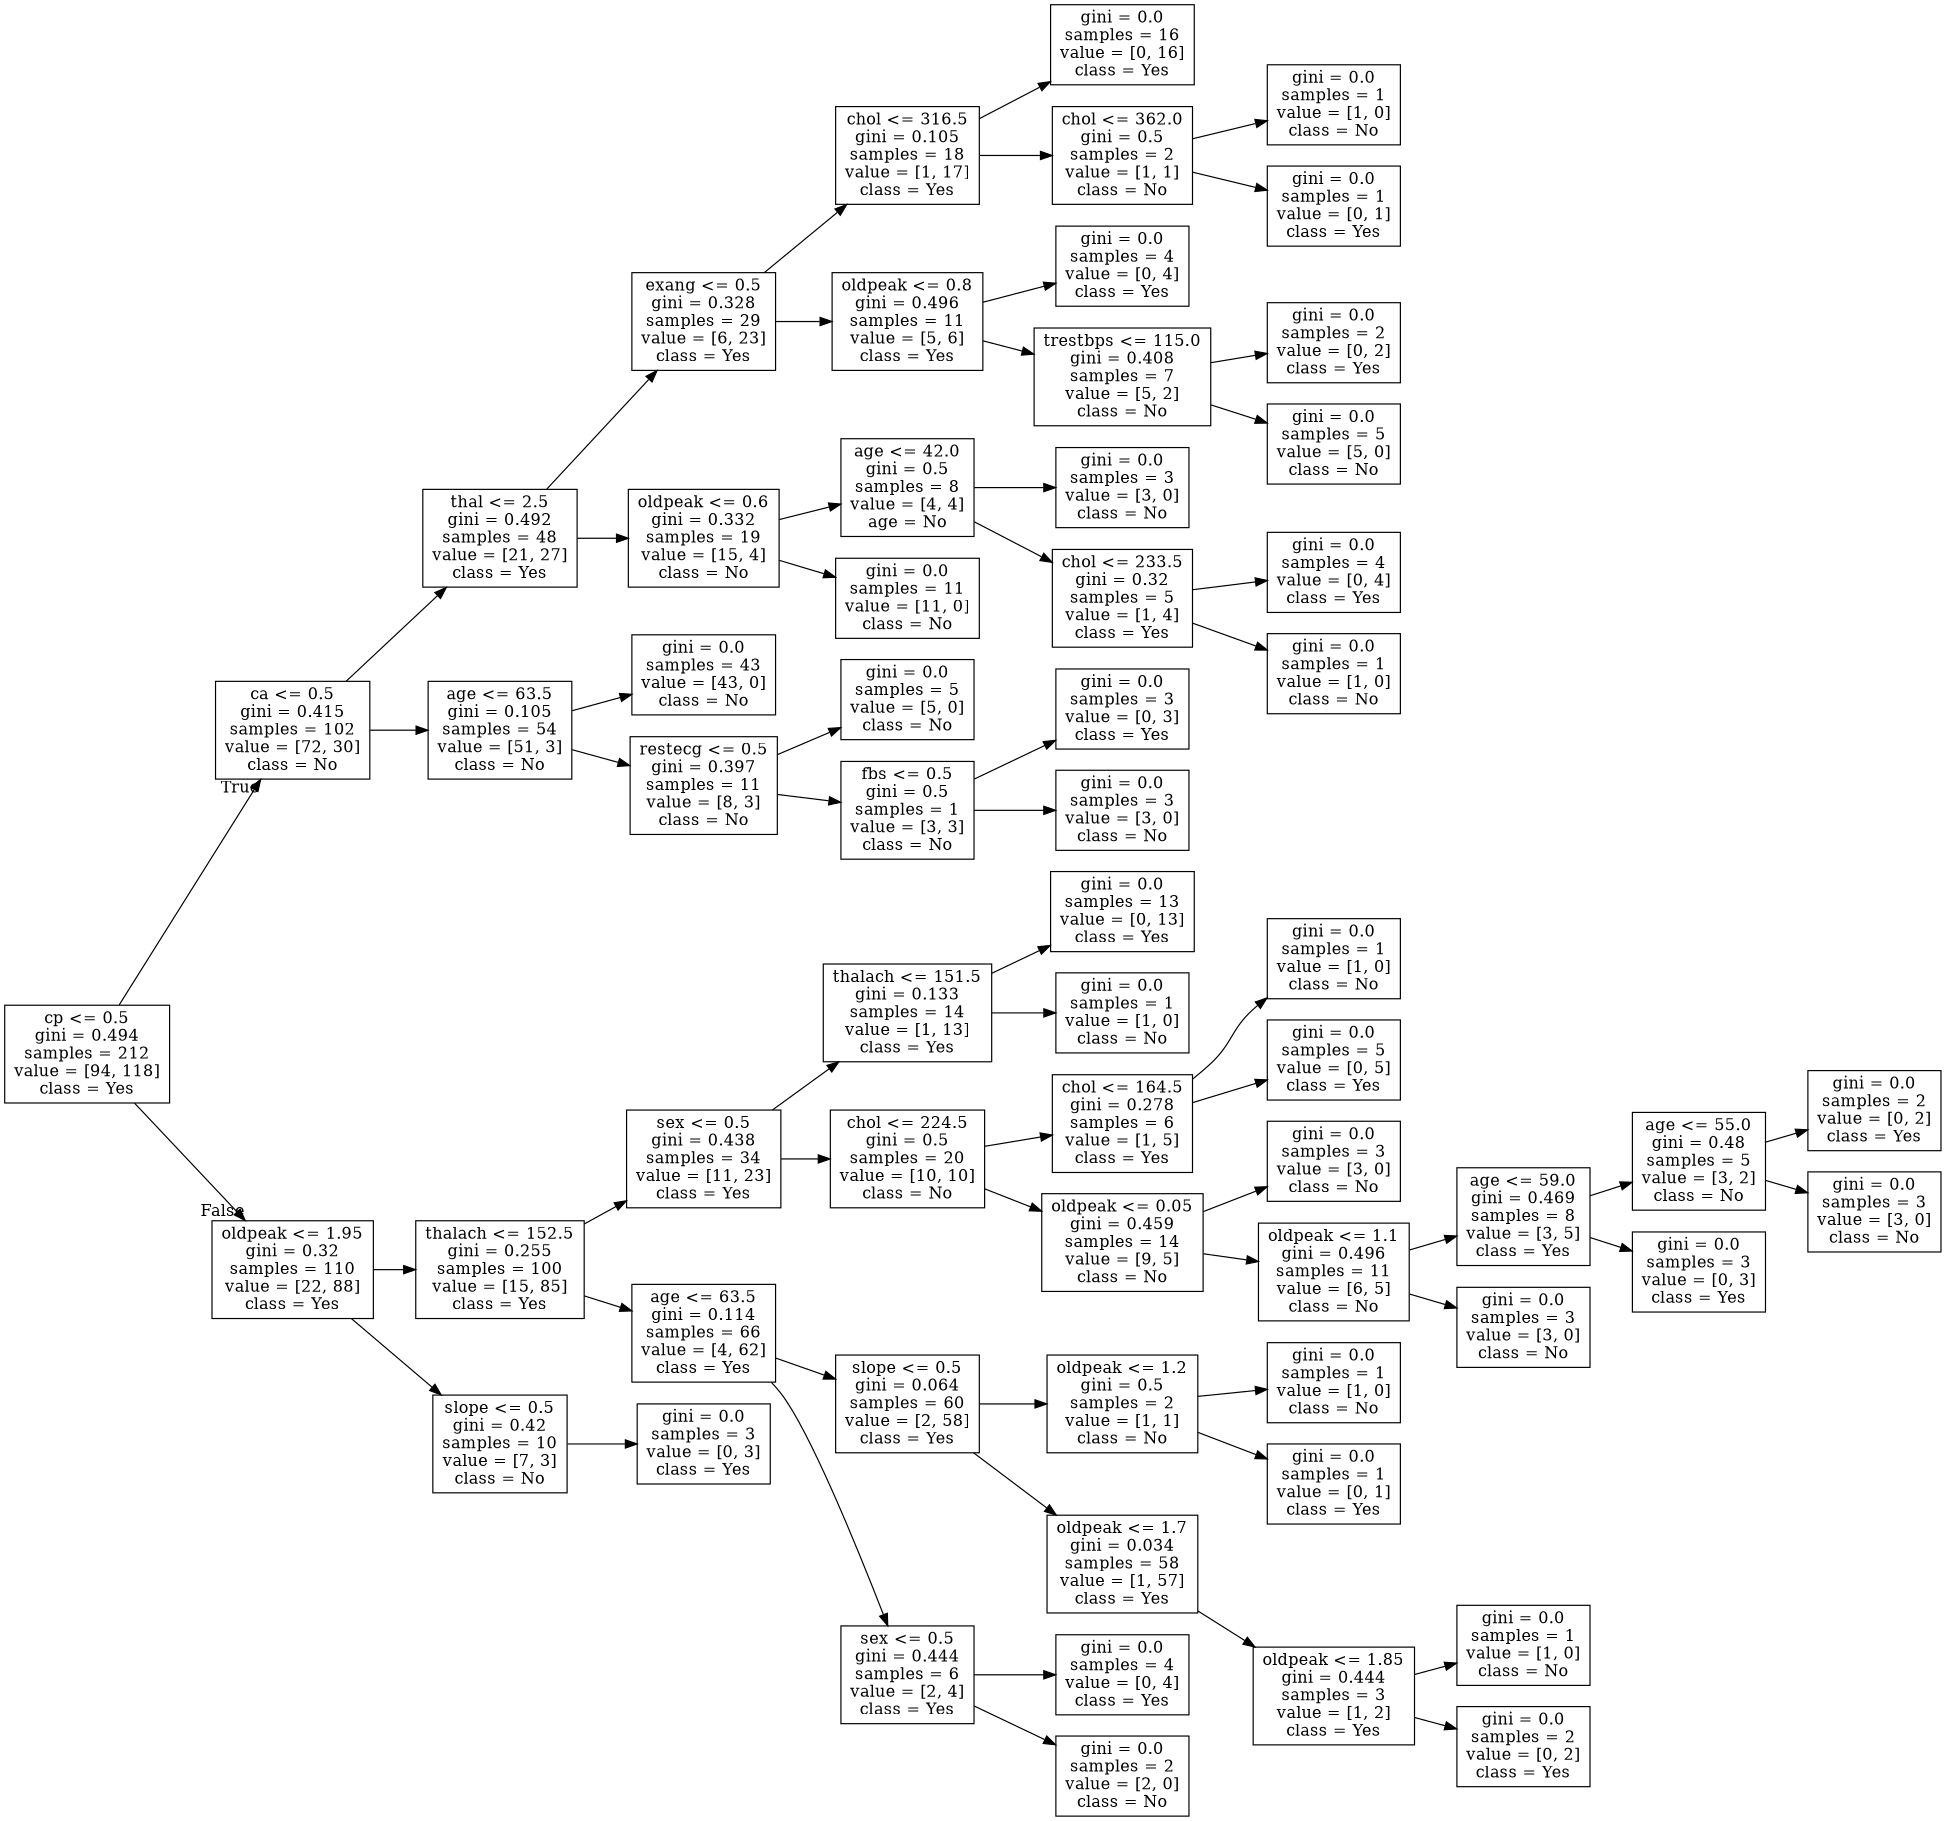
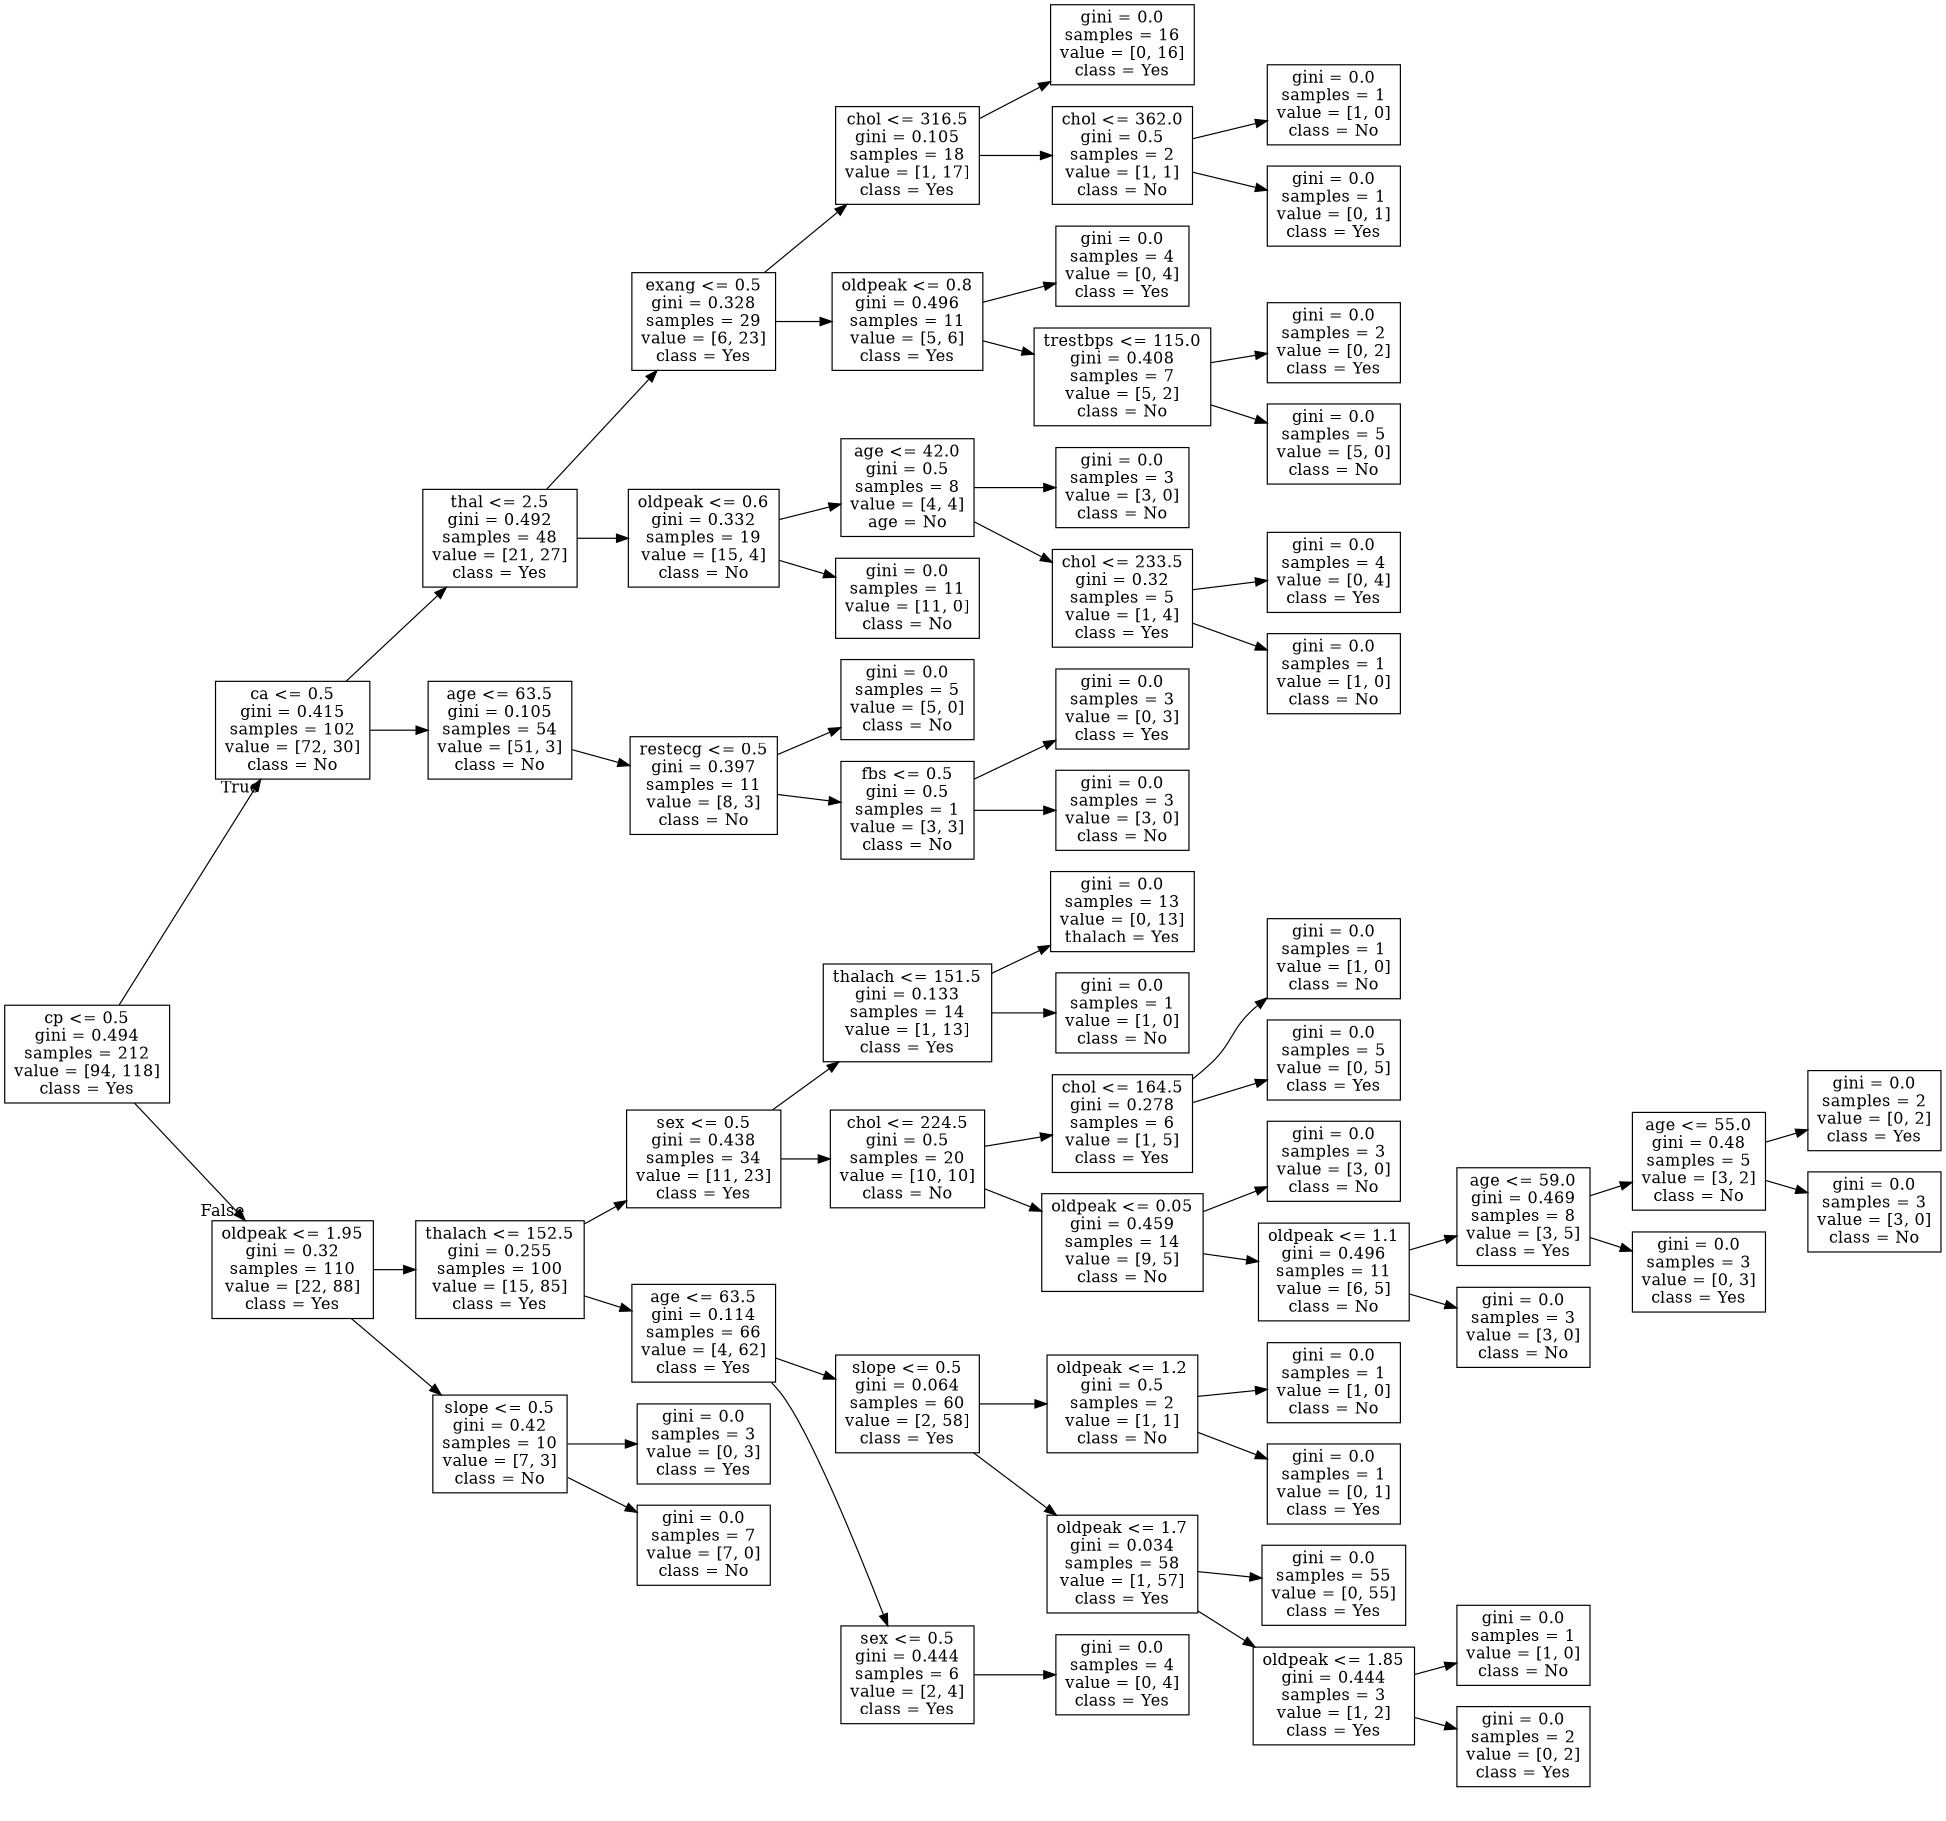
node "gini = 0.0 samples = 43 value = [43, 0] class = No": removed
node "gini = 0.0 samples = 13 value = [0, 13] class = Yes": label "gini = 0.0 samples = 13 value = [0, 13] class = Yes" -> "gini = 0.0 samples = 13 value = [0, 13] thalach = Yes"
node "gini = 0.0 samples = 7 value = [7, 0] class = No": added
node "gini = 0.0 samples = 55 value = [0, 55] class = Yes": added
node "gini = 0.0 samples = 2 value = [2, 0] class = No": removed
